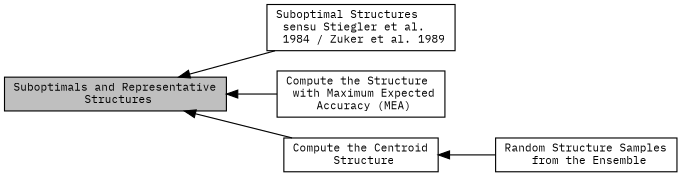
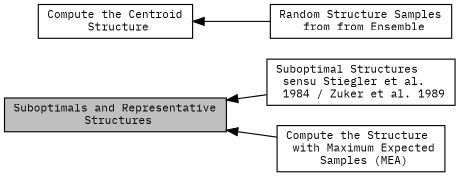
node "Compute the Structure with Maximum Expected Accuracy (MEA)": label "Compute the Structure with Maximum Expected Accuracy (MEA)" -> "Compute the Structure with Maximum Expected Samples (MEA)"
edge "Compute the Centroid Structure" -> "Suboptimals and Representative Structures": removed
node "Random Structure Samples from the Ensemble": label "Random Structure Samples from the Ensemble" -> "Random Structure Samples from from Ensemble"
